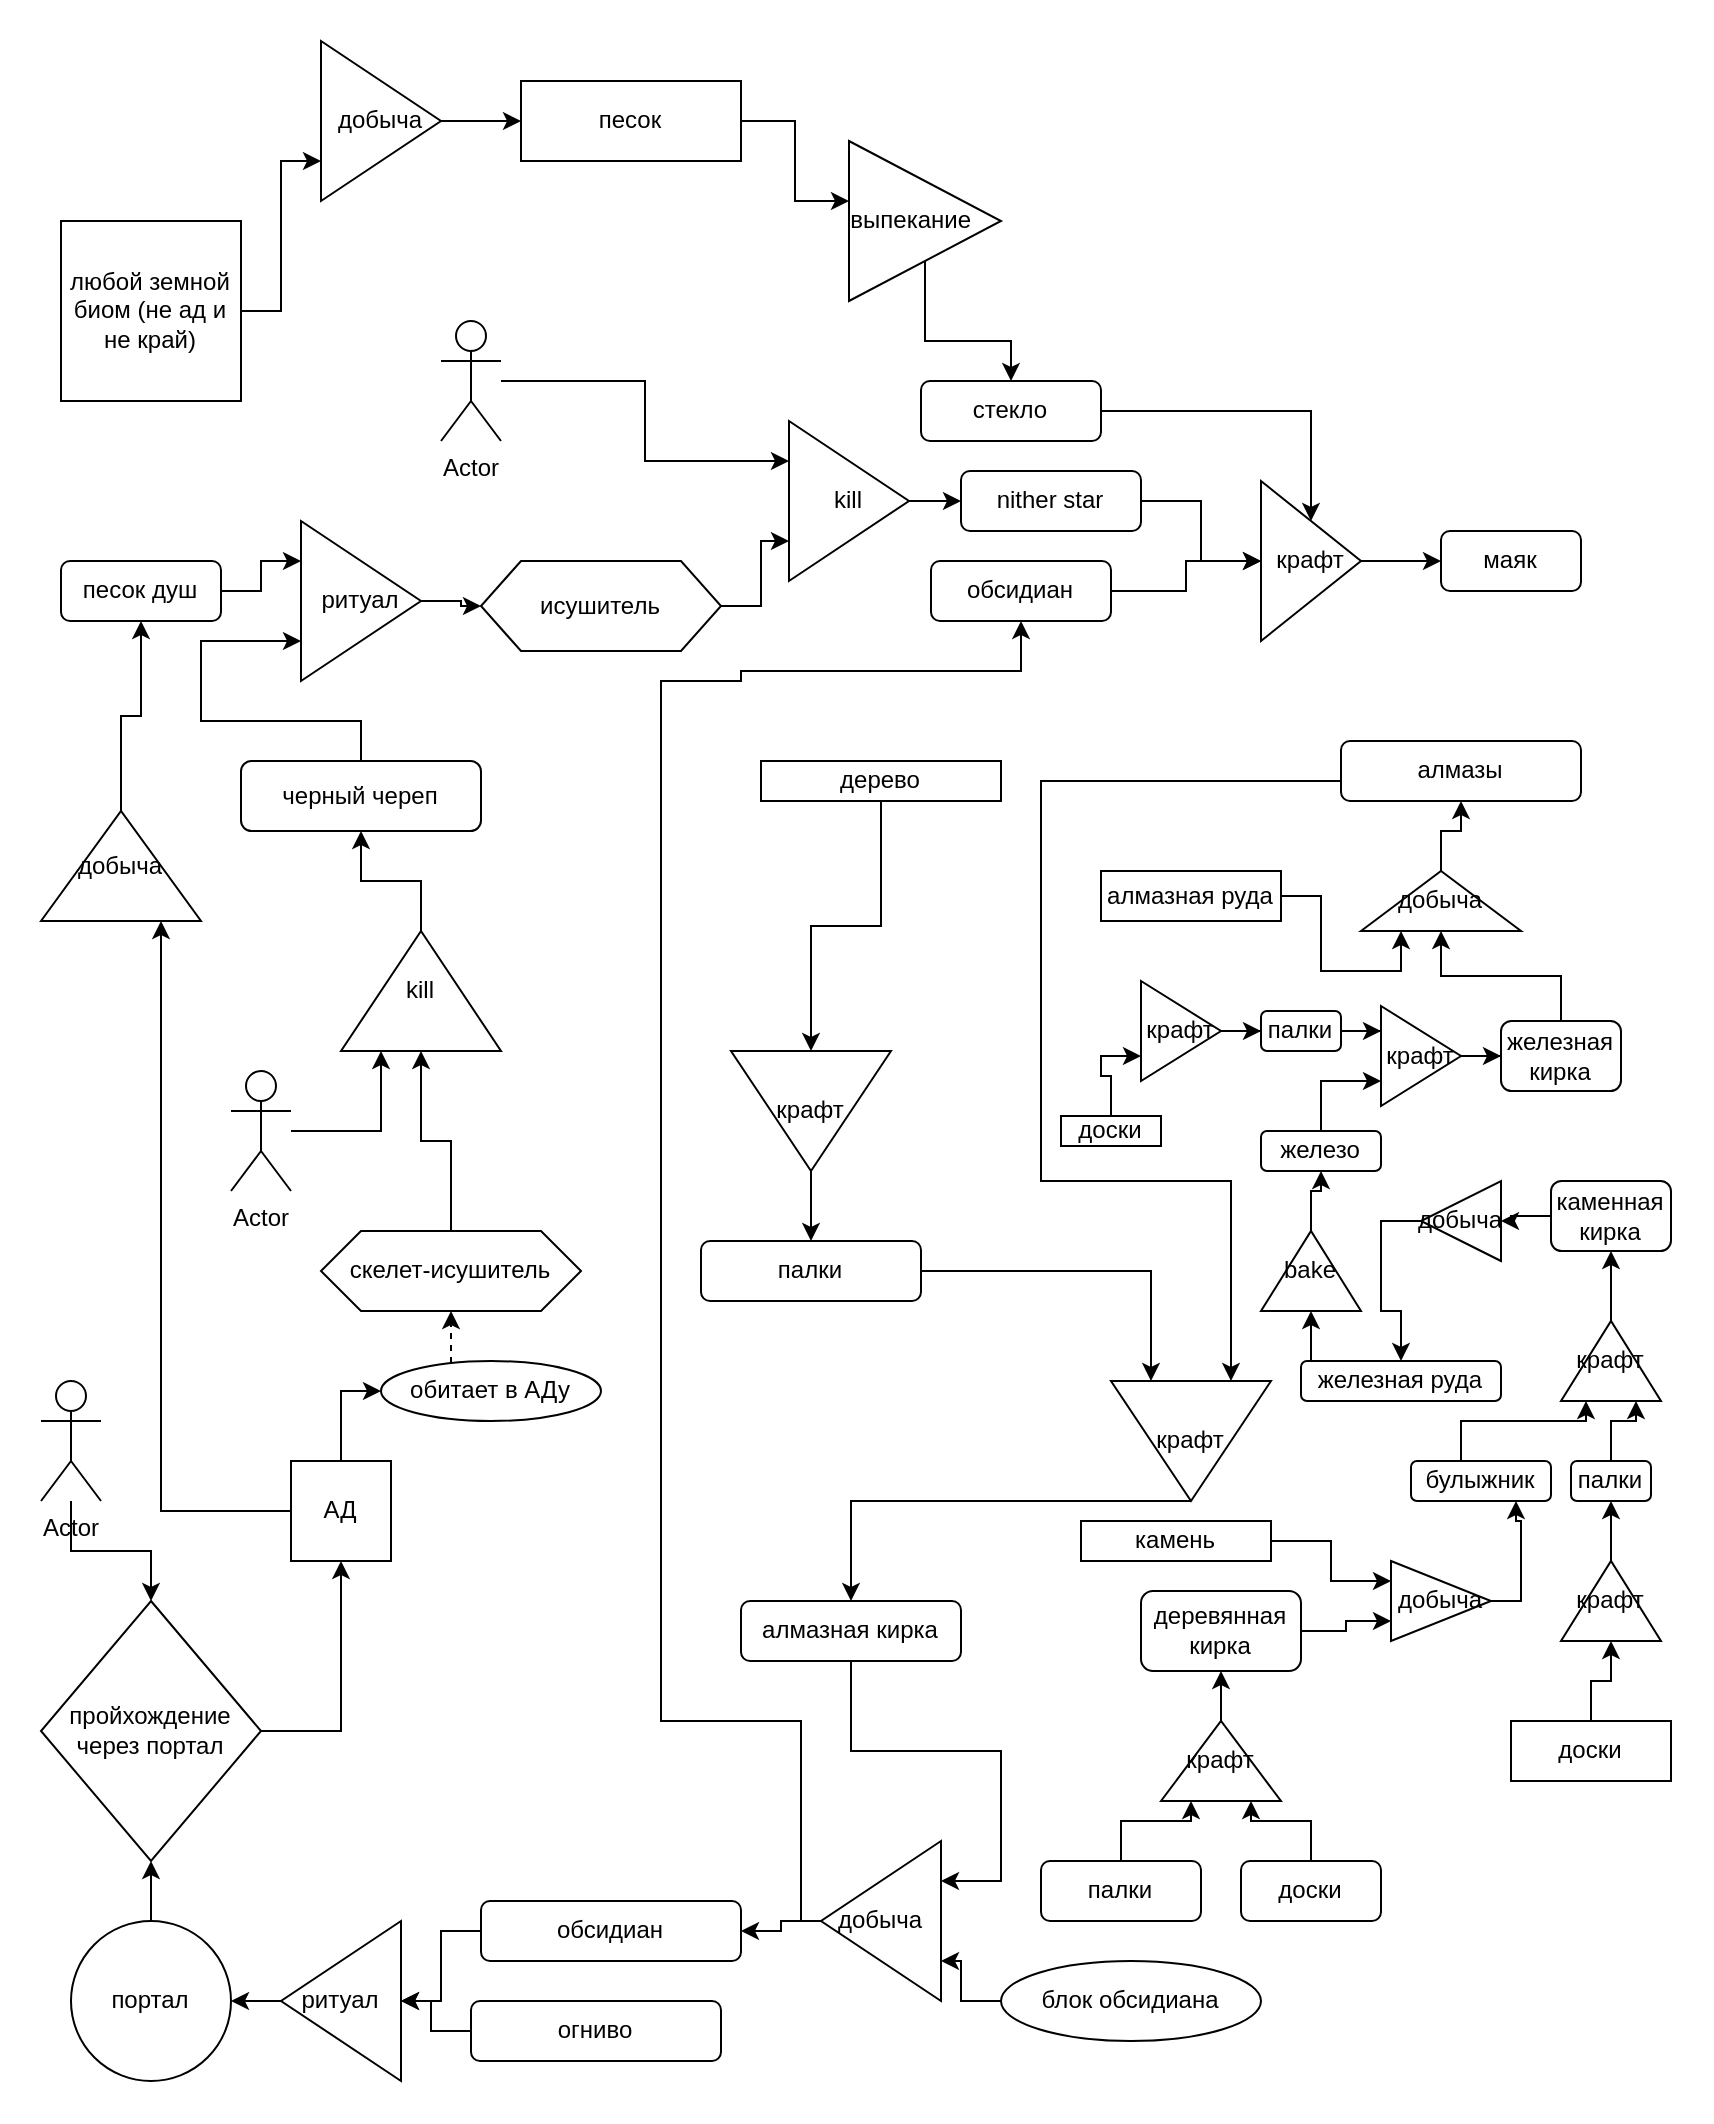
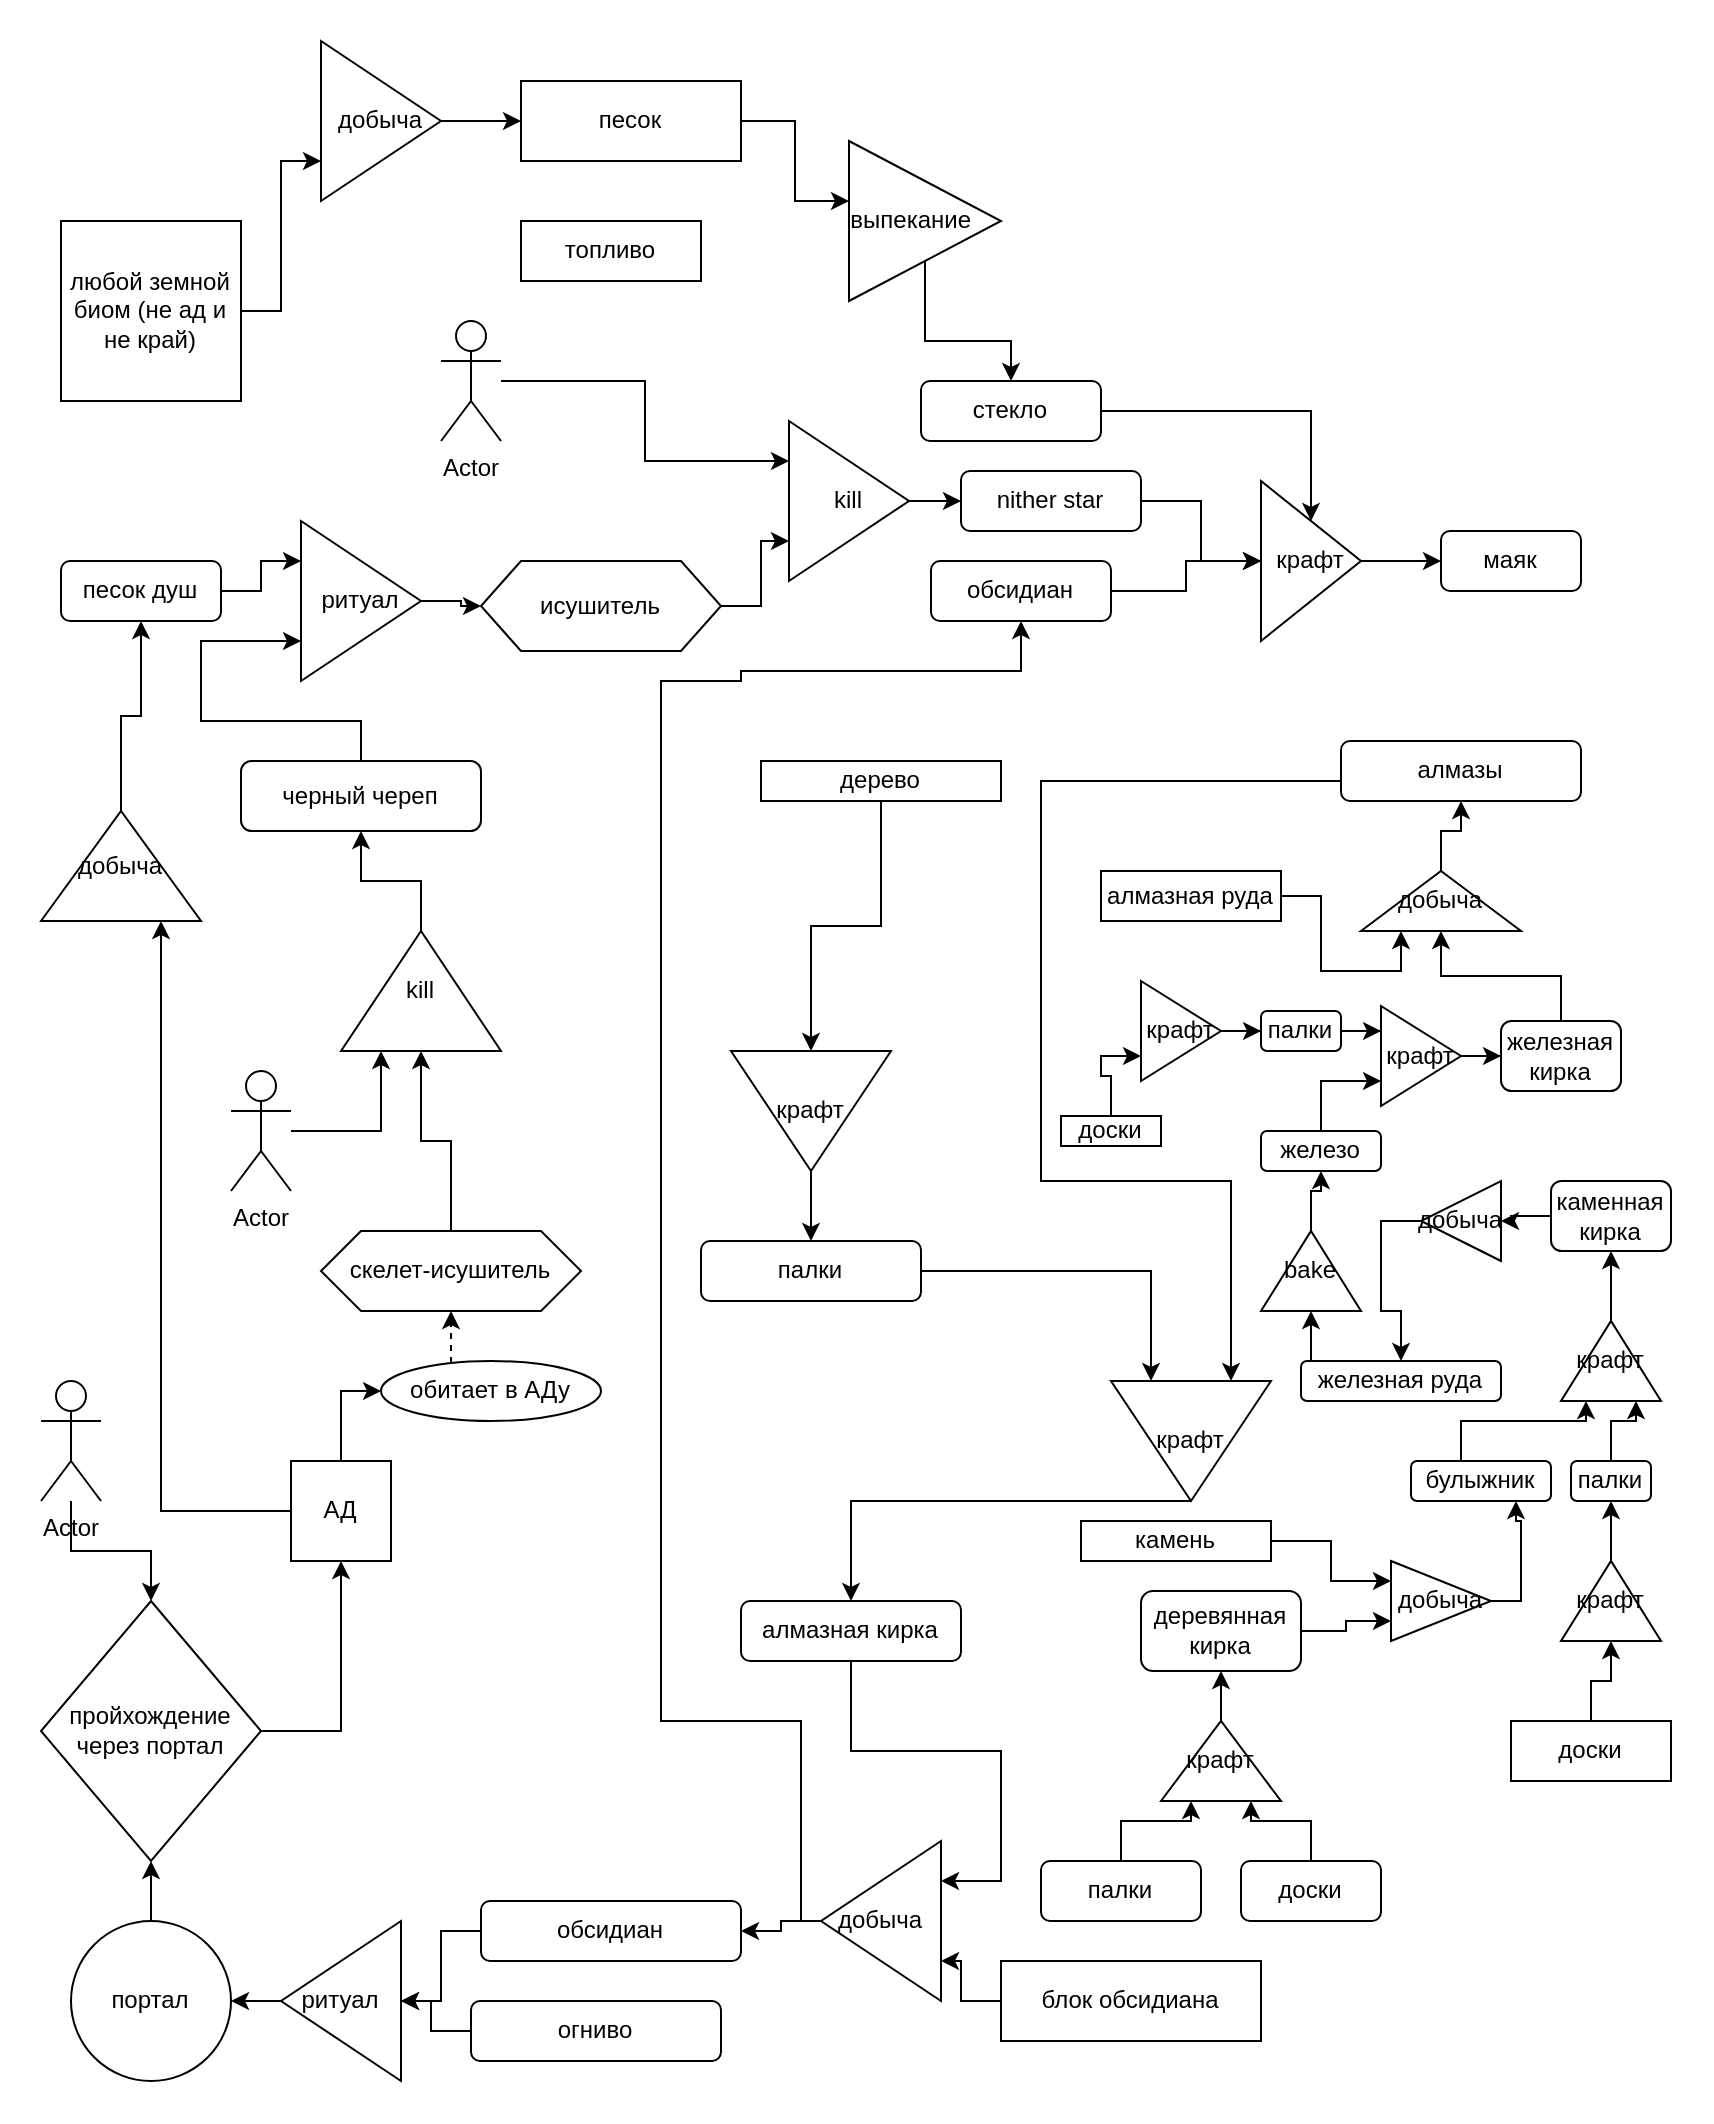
node "топливо": added
node "блок обсидиана": shape ellipse -> rectangle
